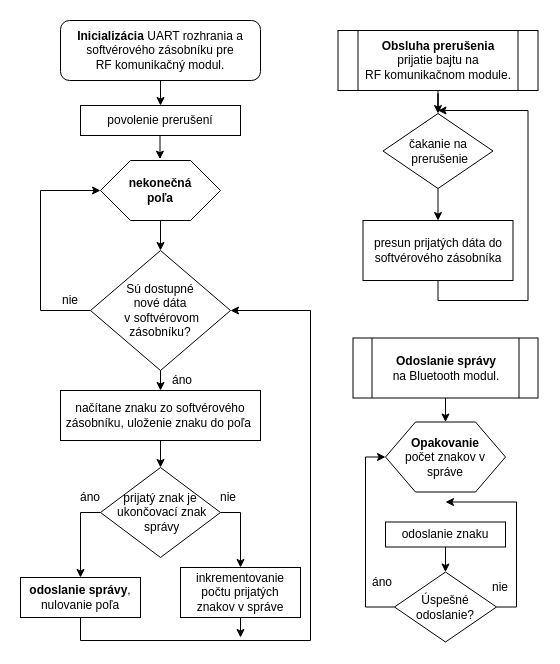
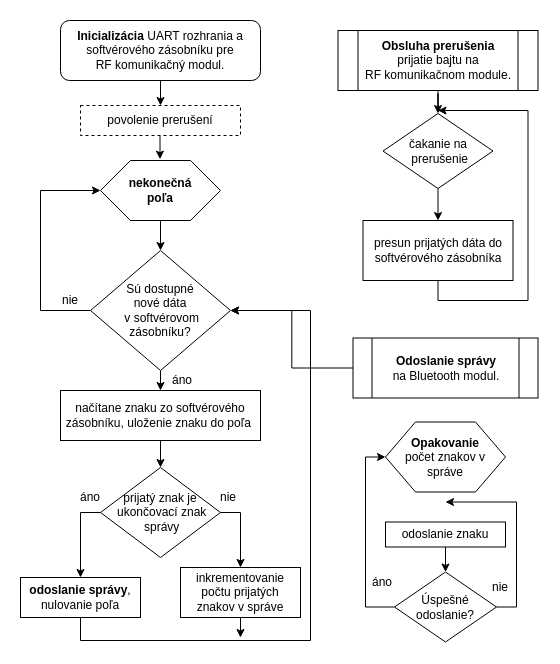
node "povolenie prerušení": style solid -> dashed
edge "Odoslanie správy na Bluetooth modul." -> "Opakovanie počet znakov v správe": now "Odoslanie správy na Bluetooth modul." -> "Sú dostupné nové dáta v softvérovom zásobníku?"
